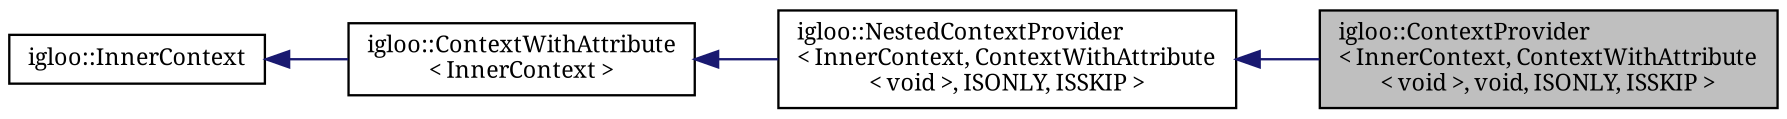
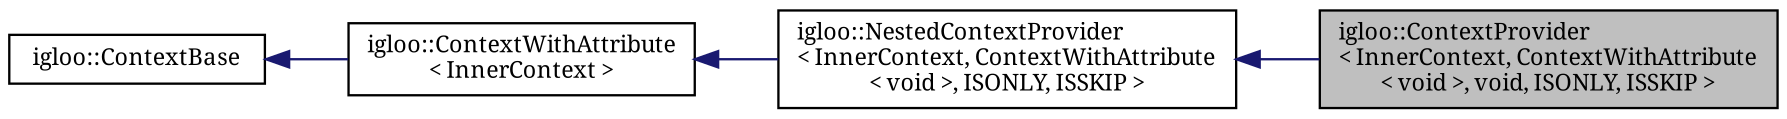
node "igloo::InnerContext": label "igloo::InnerContext" -> "igloo::ContextBase"
